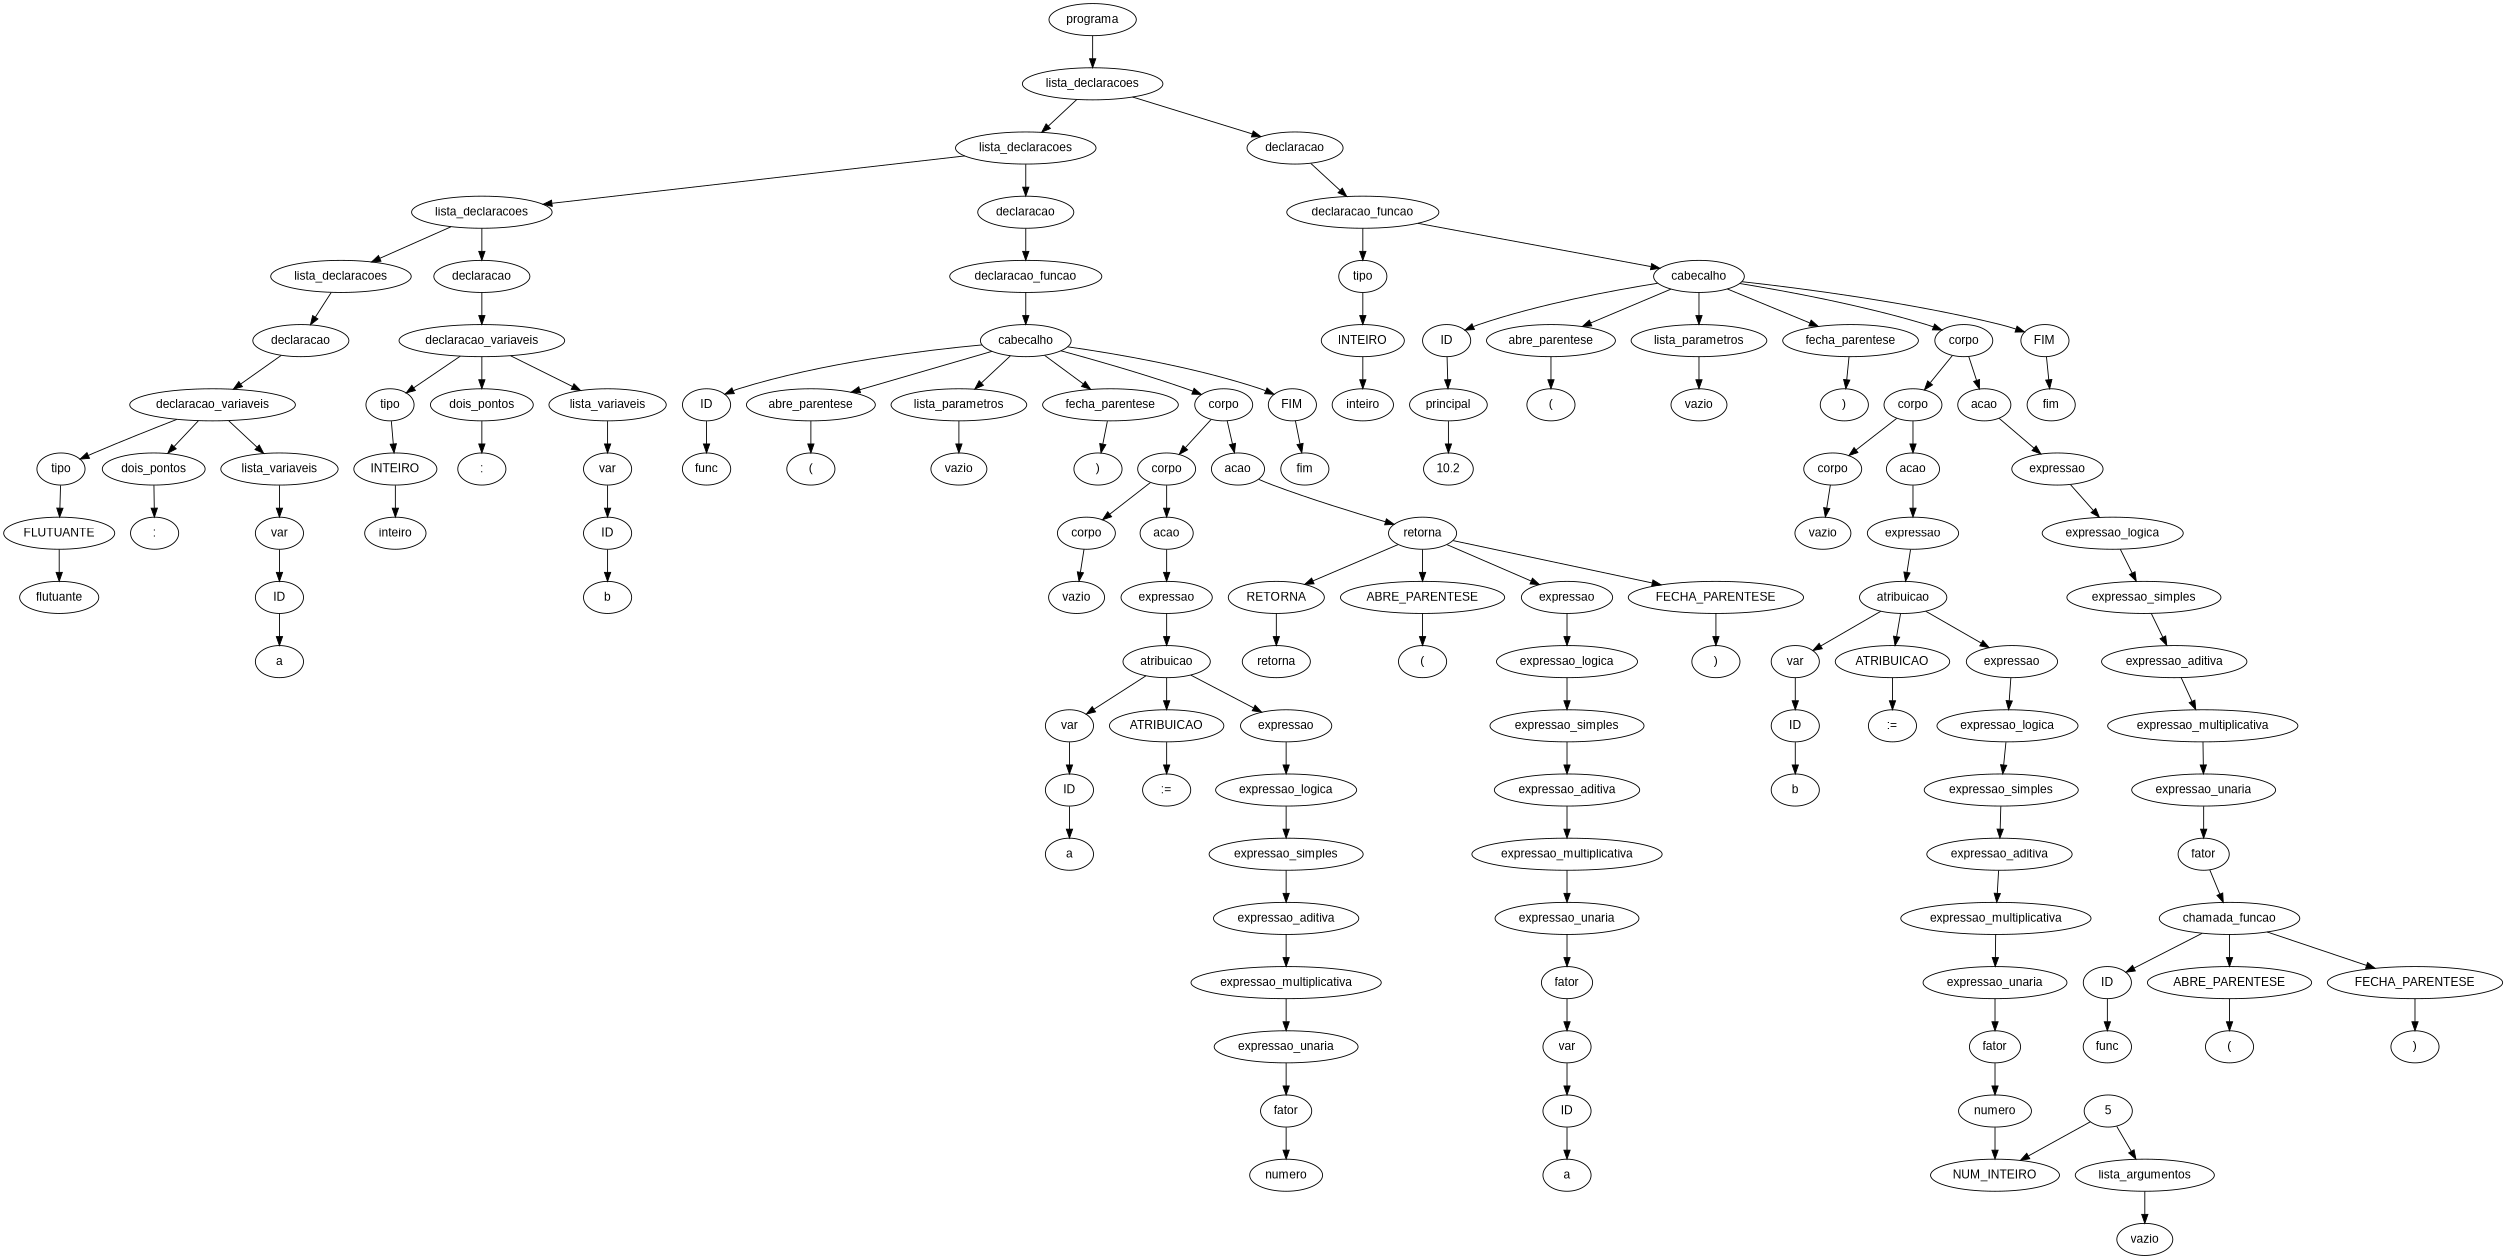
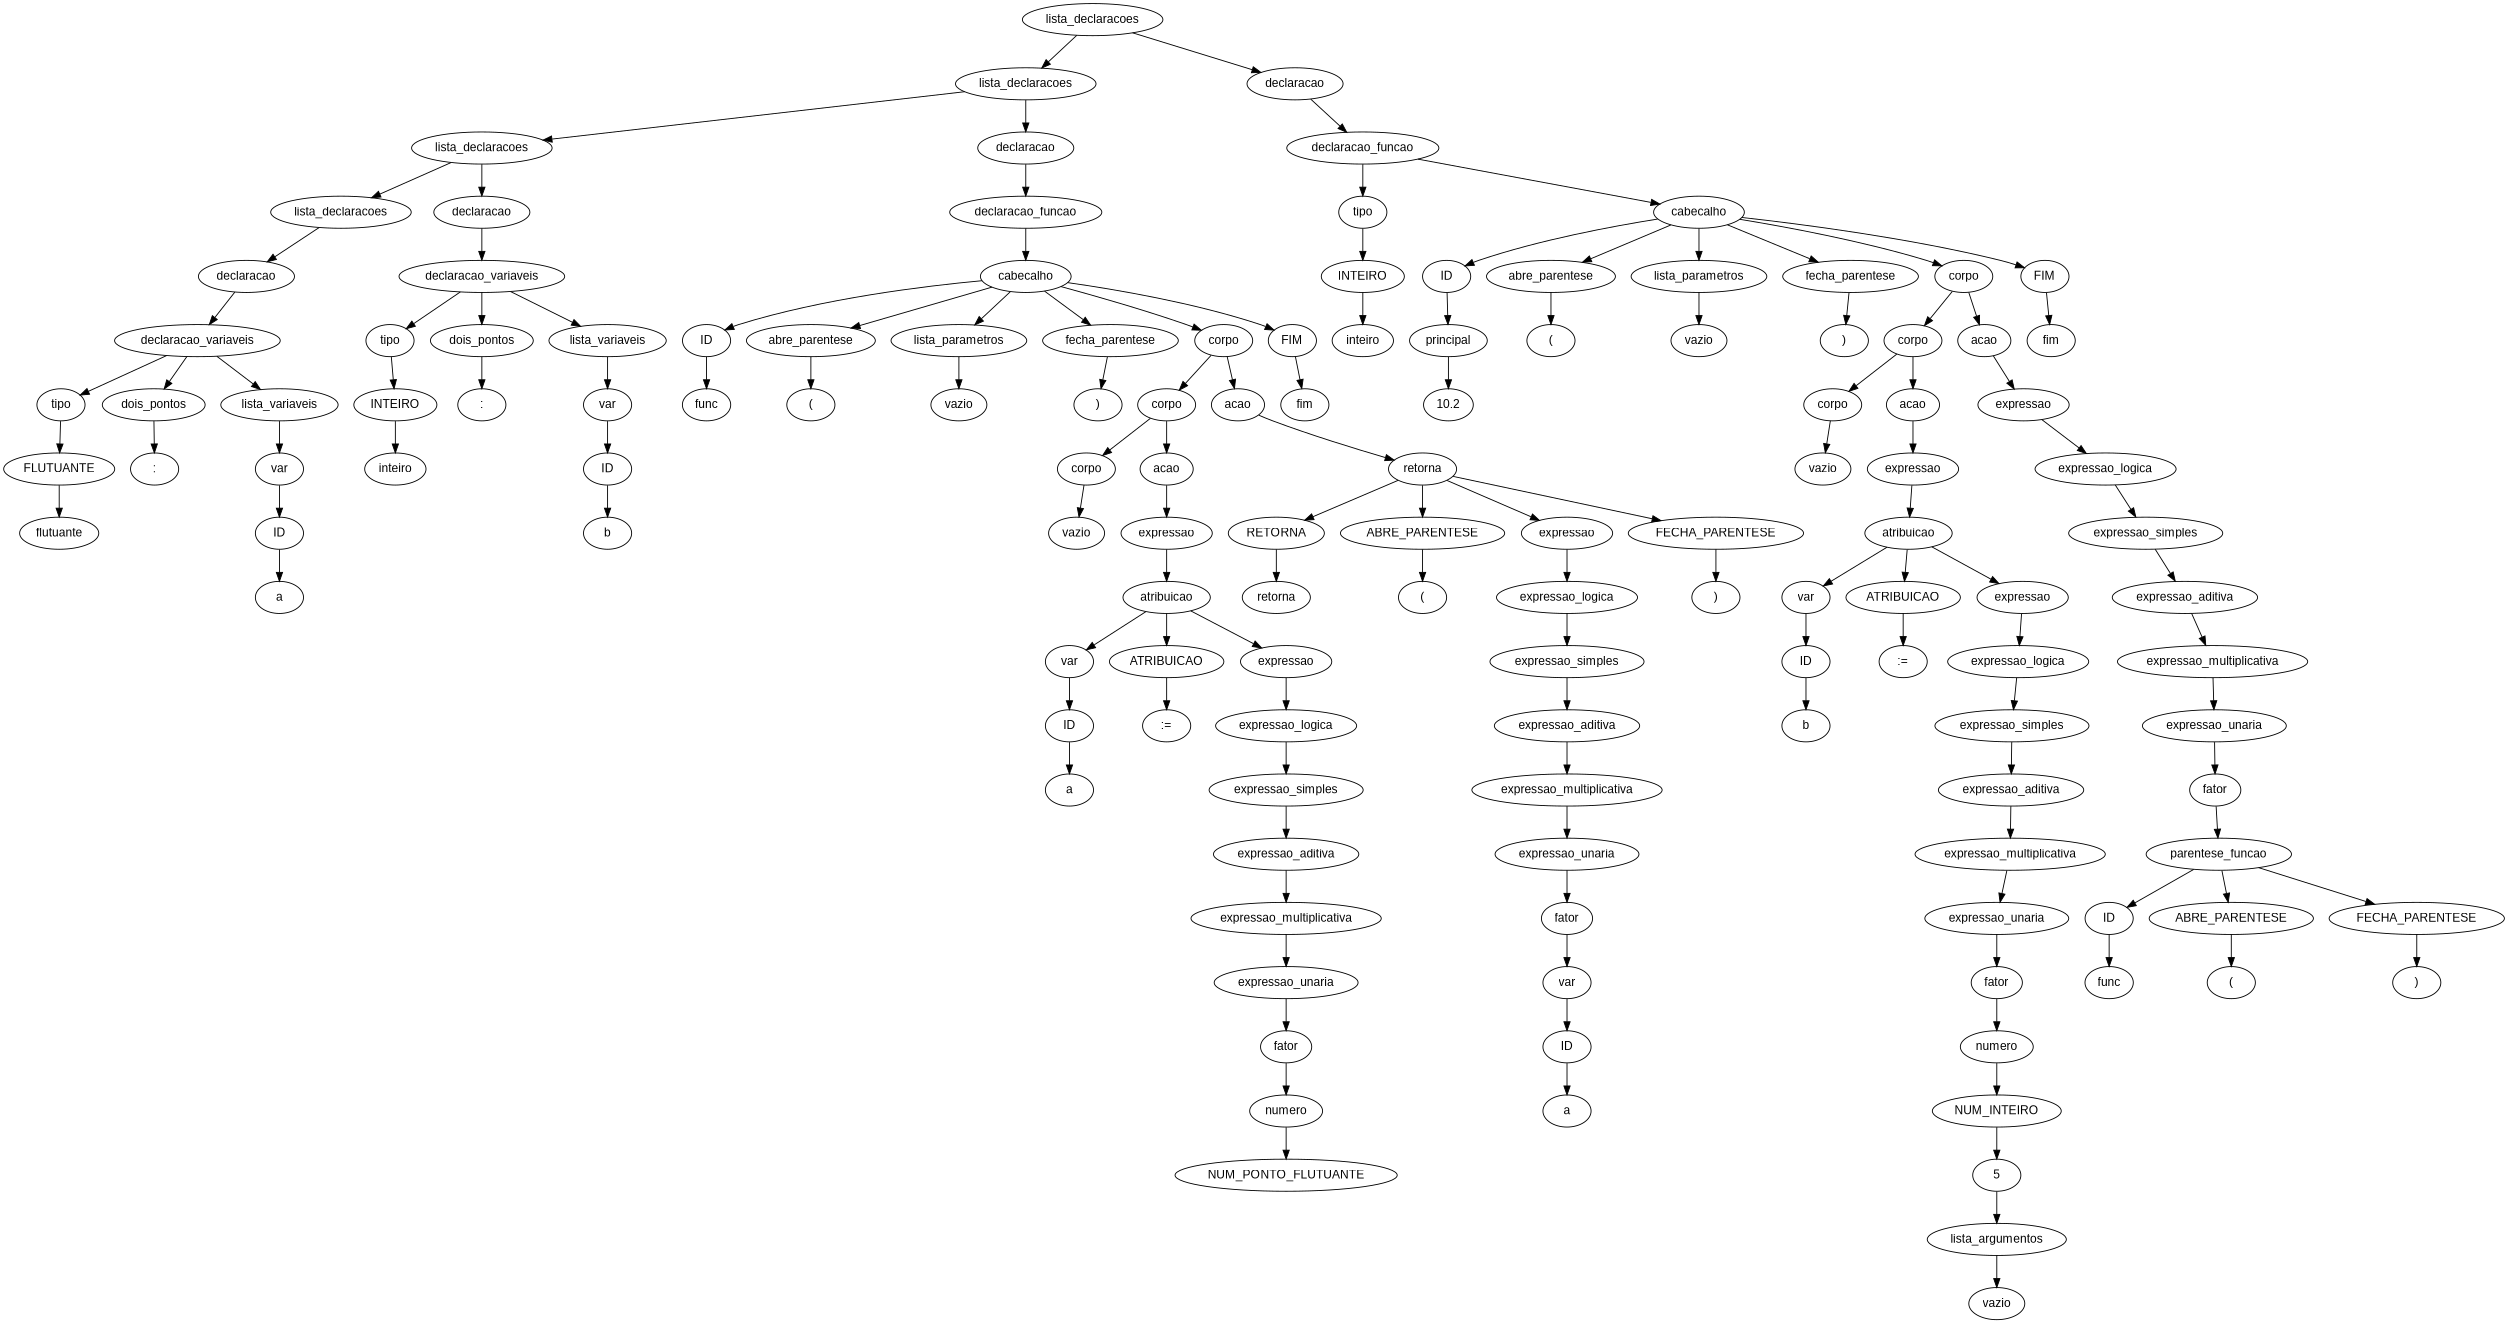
node "programa": removed
node "chamada_funcao": label "chamada_funcao" -> "parentese_funcao"
edge "5" -> "NUM_INTEIRO": reversed
node "NUM_PONTO_FLUTUANTE": added
